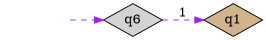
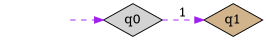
node "q6": label "q6" -> "q0"
